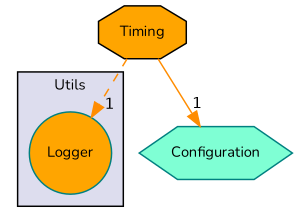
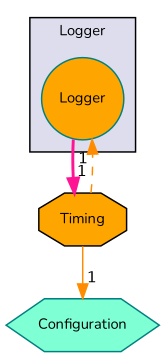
cluster "Utils": label "Utils" -> "Logger"
edge "Logger" -> "Timing": added
